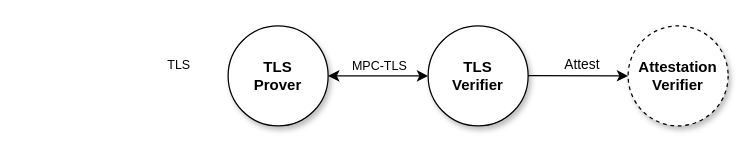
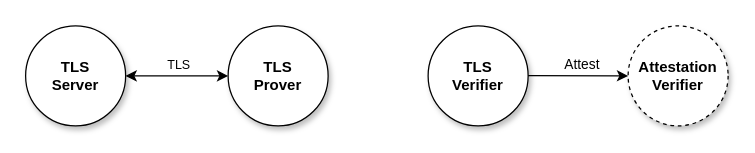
node "TLS Server": added
edge "TLS Server" -- "TLS Prover": added
edge "TLS Prover" -- "TLS Verifier": removed, label "MPC-TLS"
